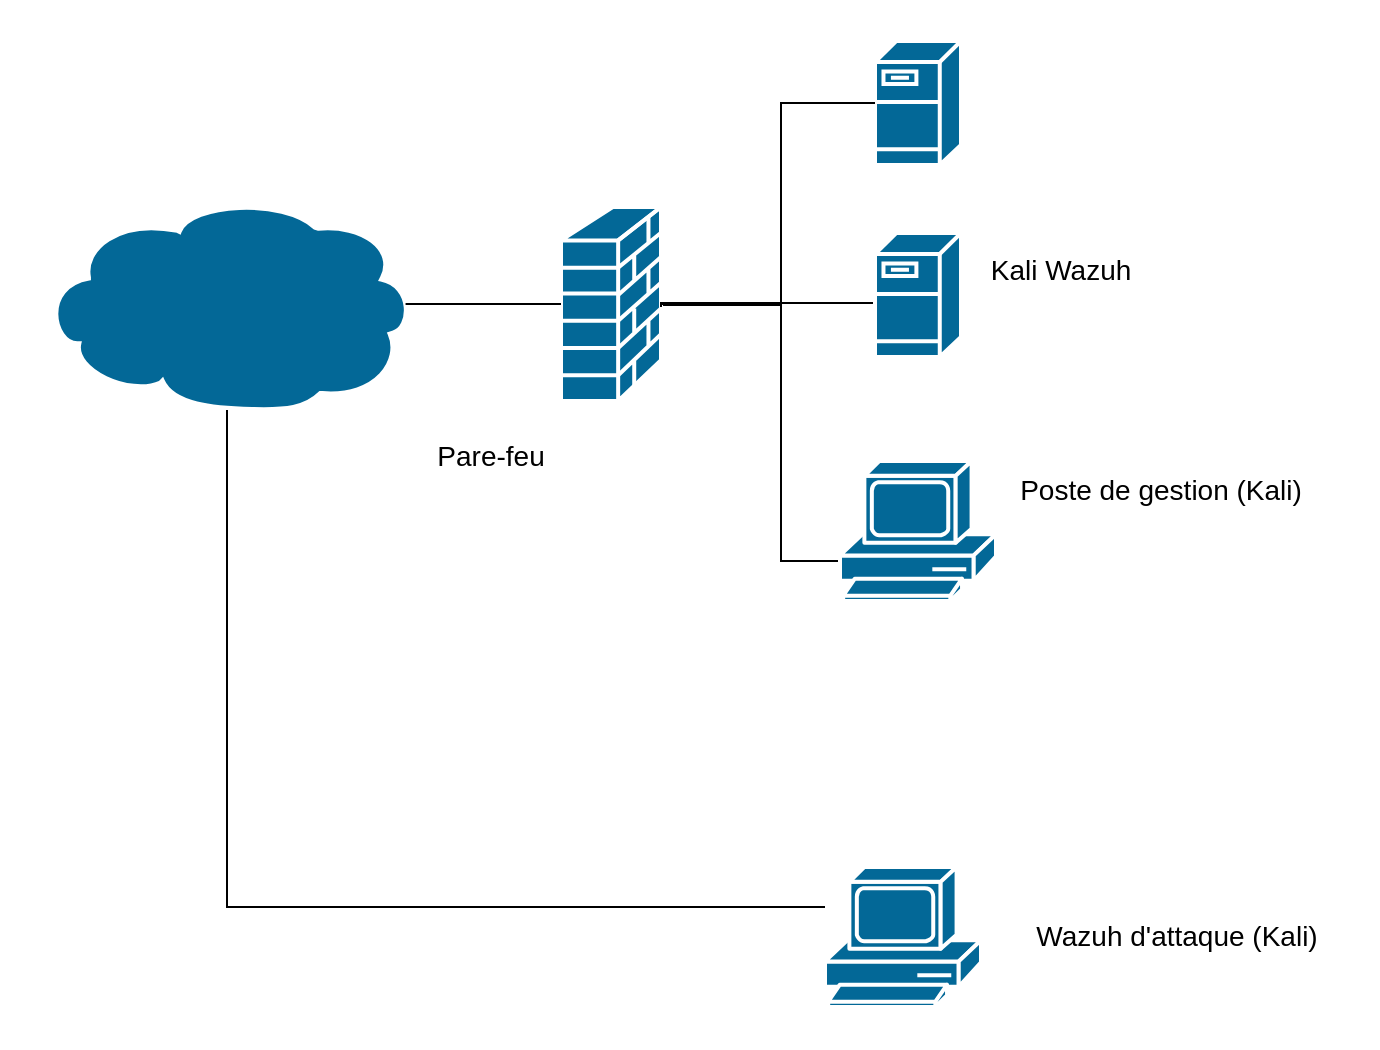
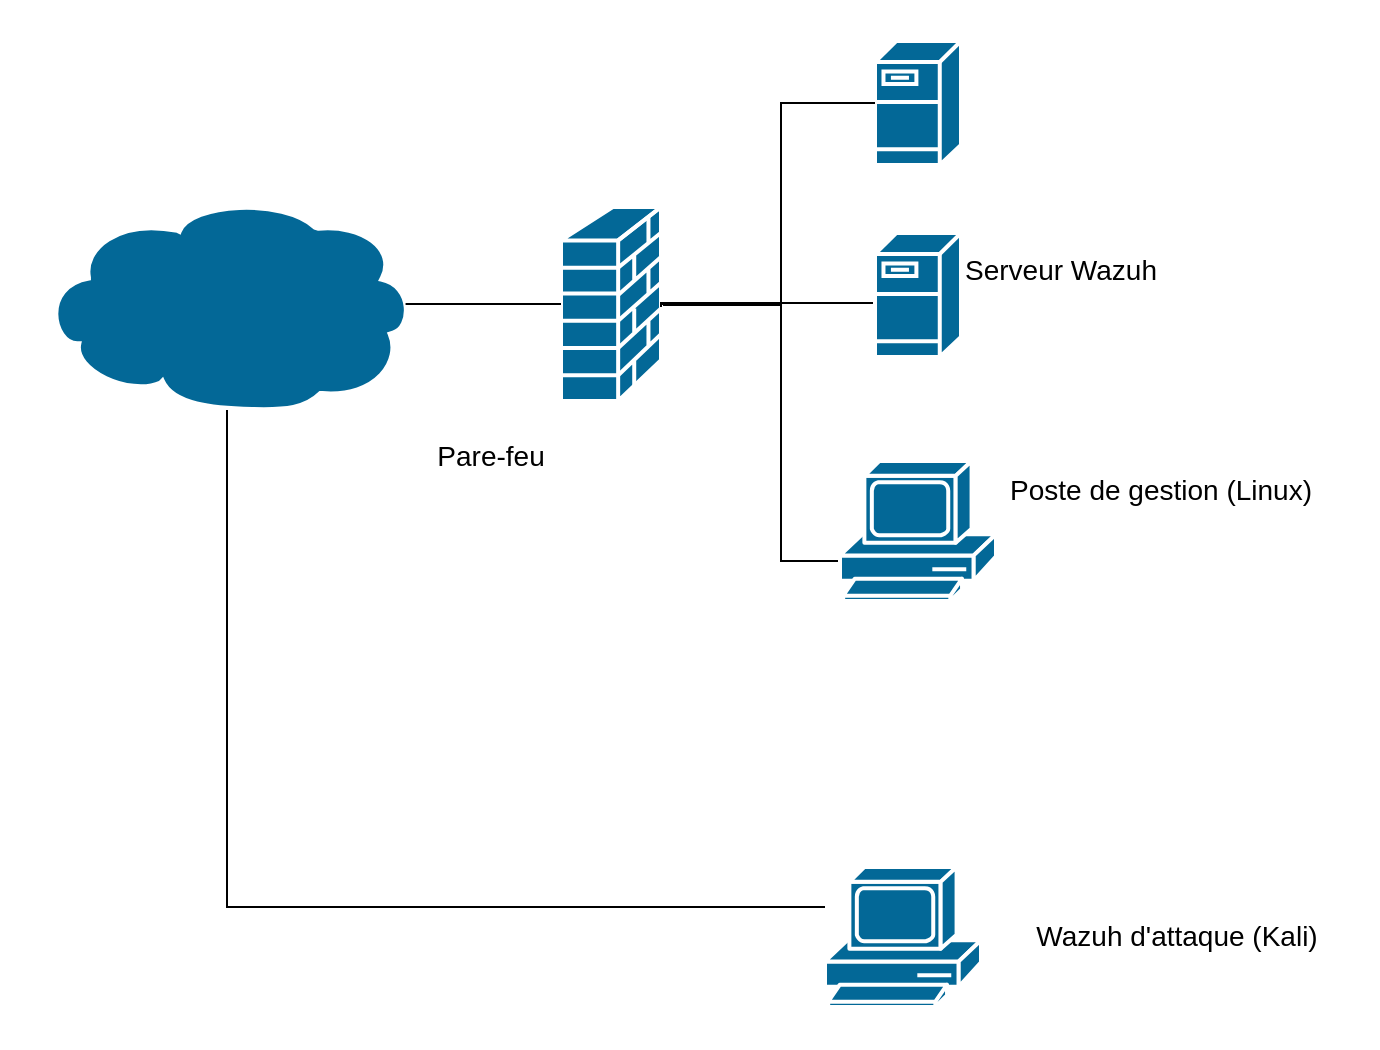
node "Kali Wazuh": label "Kali Wazuh" -> "Serveur Wazuh"
node "Poste de gestion (Kali)": label "Poste de gestion (Kali)" -> "Poste de gestion (Linux)"
